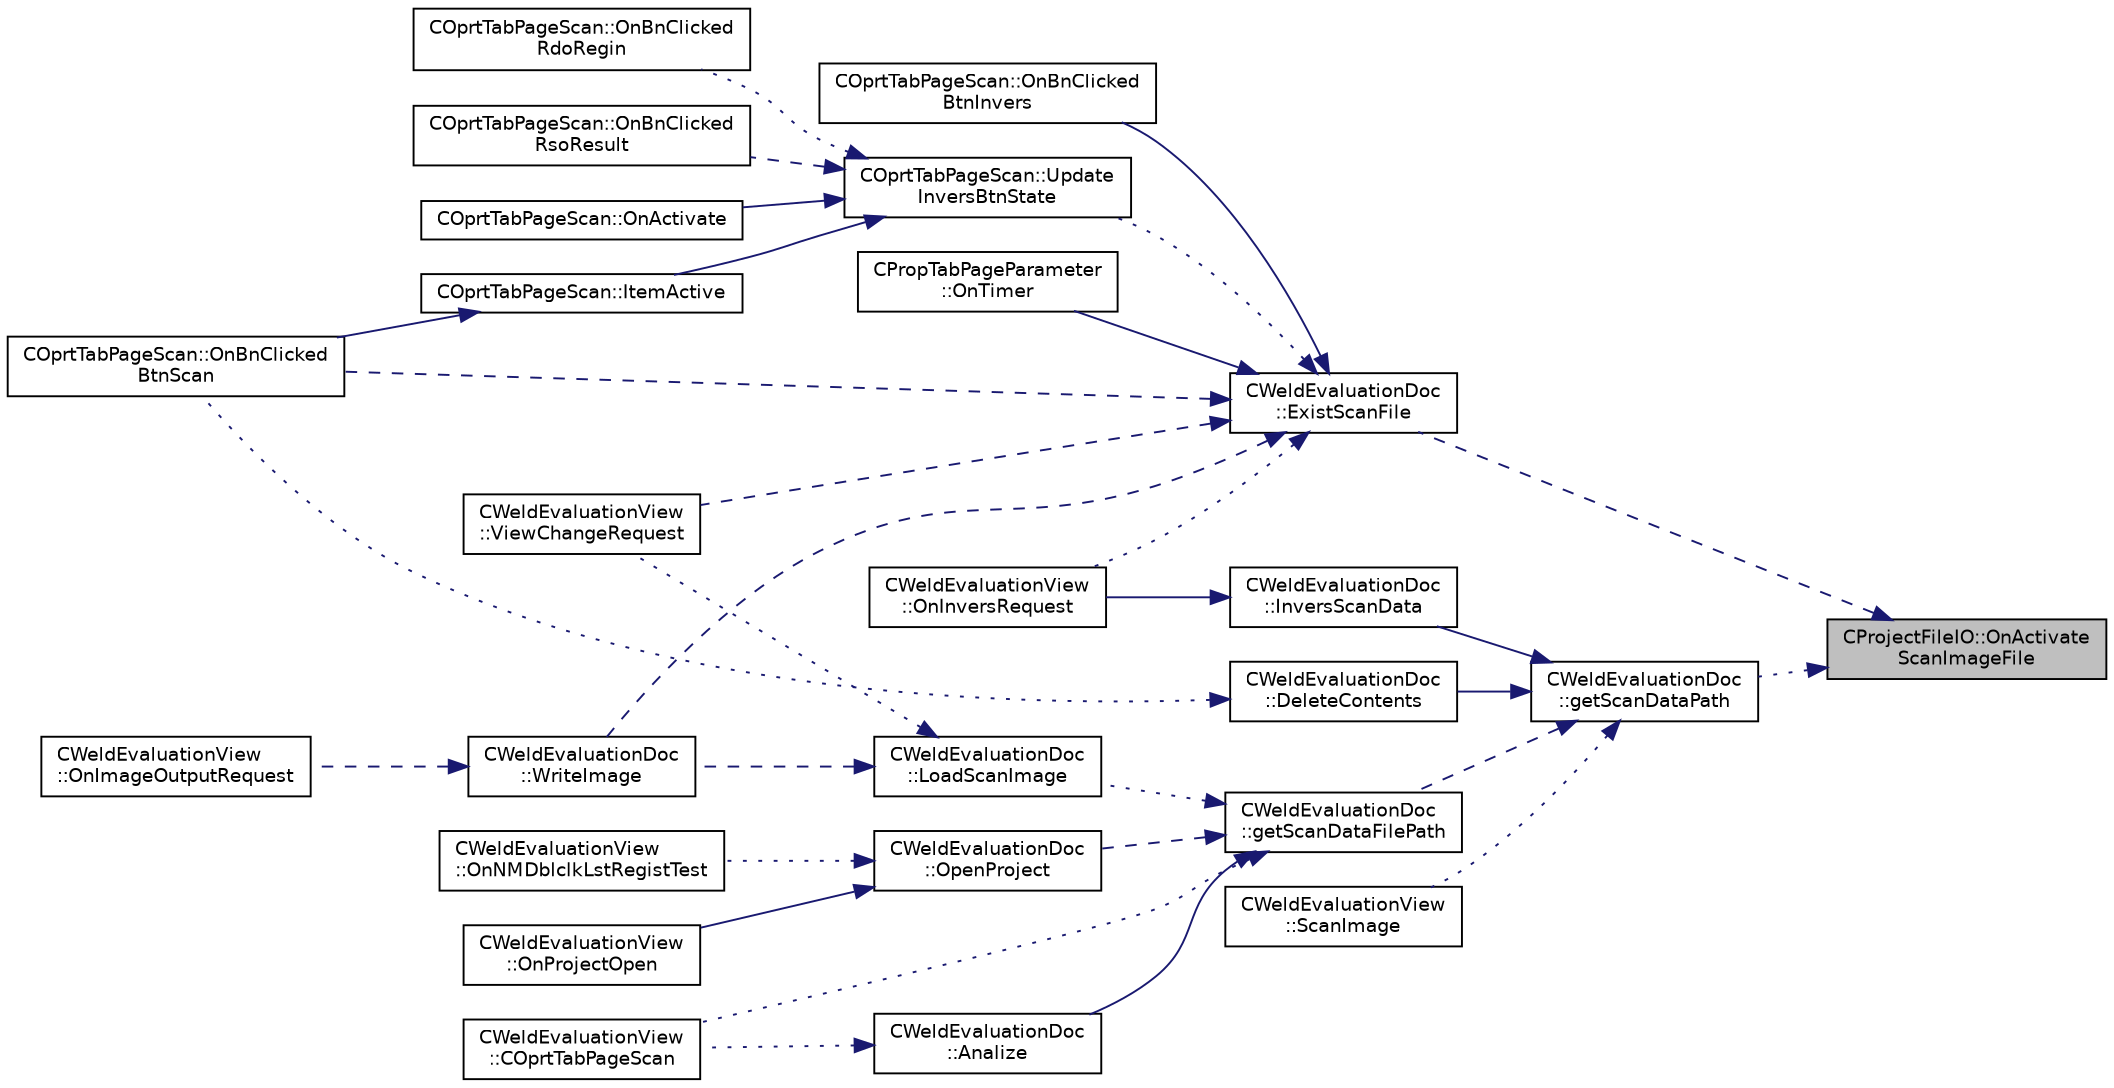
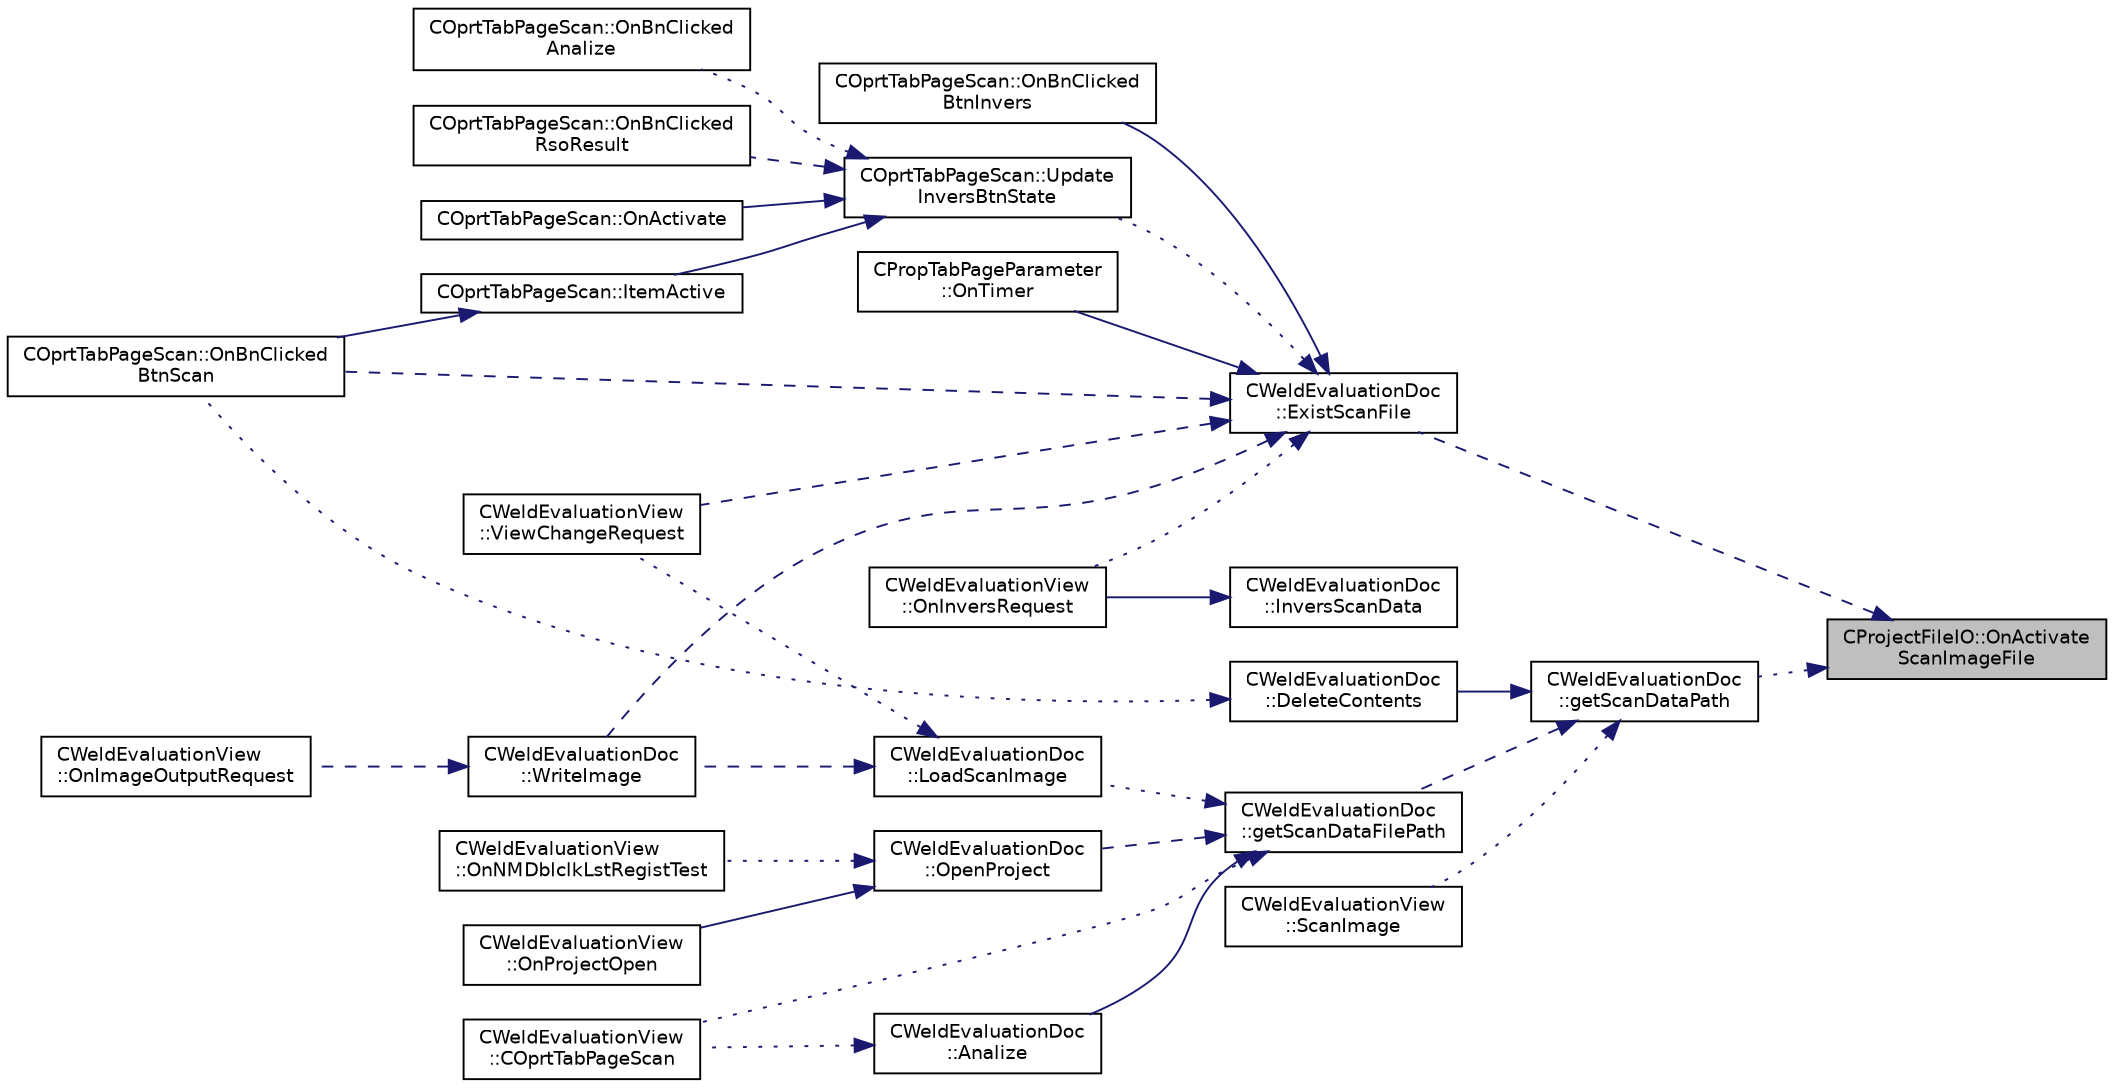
node "COprtTabPageScan::OnBnClicked RdoRegin": label "COprtTabPageScan::OnBnClicked RdoRegin" -> "COprtTabPageScan::OnBnClicked Analize"
edge "CWeldEvaluationDoc ::InversScanData" -> "CWeldEvaluationDoc ::getScanDataPath": removed
